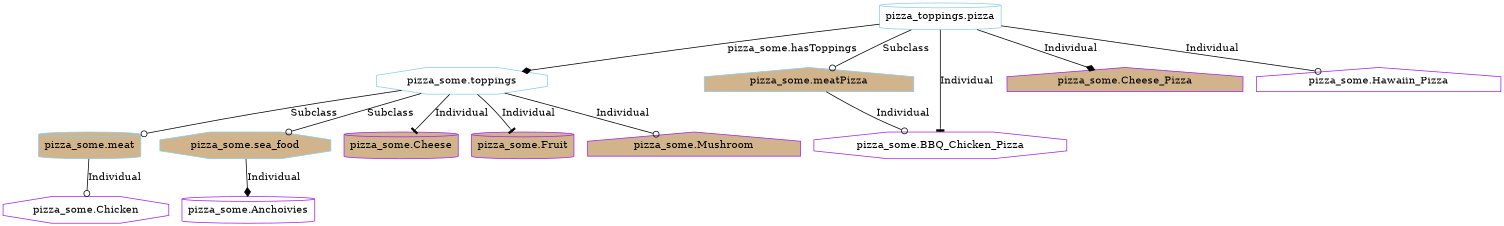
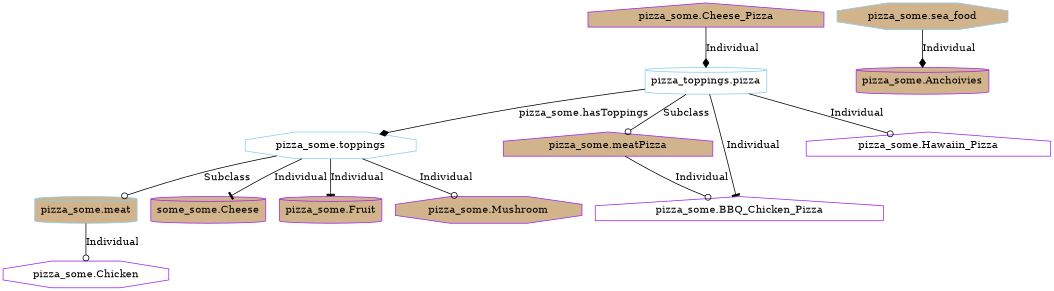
edge "pizza_toppings.pizza" -> "pizza_some.Cheese_Pizza": reversed
node "pizza_some.meatPizza": color skyblue -> purple
edge "pizza_some.toppings" -> "pizza_some.sea_food": removed, label "Subclass"
node "pizza_some.Cheese": label "pizza_some.Cheese" -> "some_some.Cheese"
node "pizza_some.Mushroom": shape house -> octagon
node "pizza_some.BBQ_Chicken_Pizza": shape octagon -> house
node "pizza_some.Anchoivies": fillcolor white -> tan
